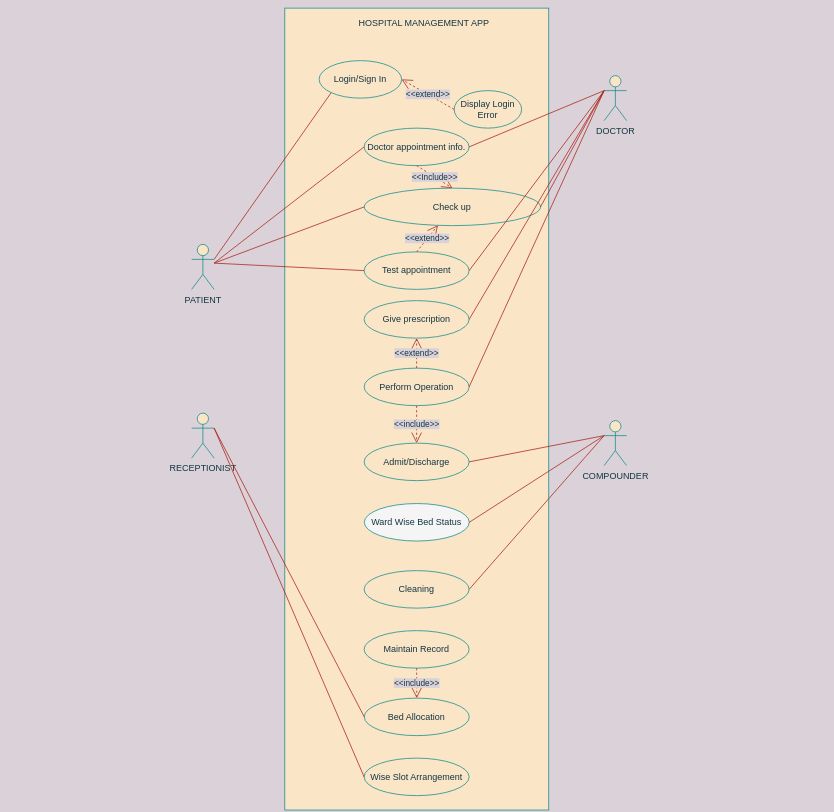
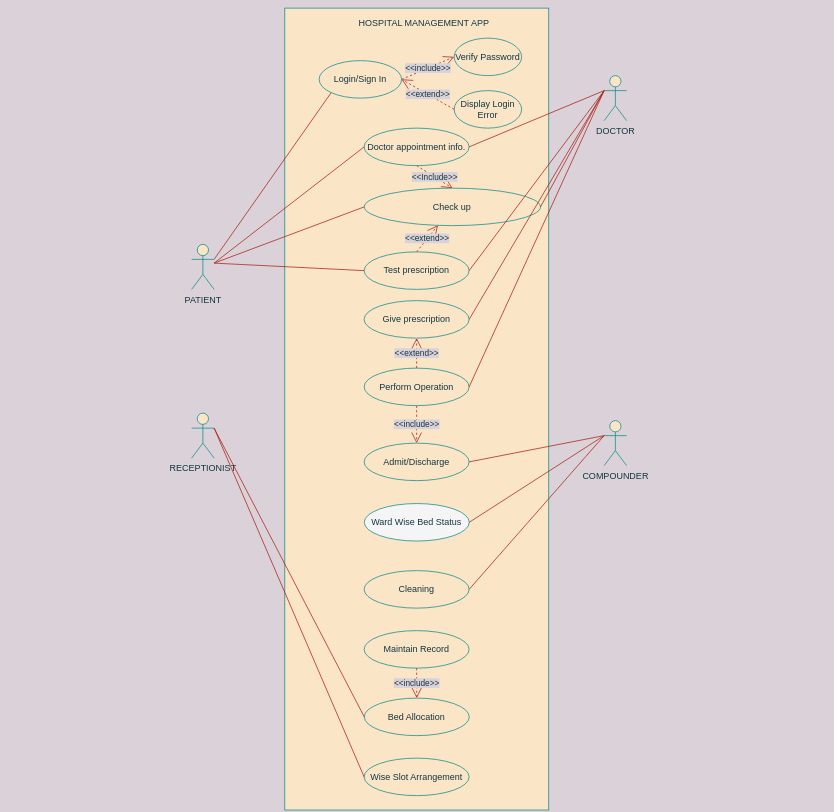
node "Verify Password": added
edge "Login/Sign In" -> "Verify Password": added, label "<<include>>"
node "Test appointment": label "Test appointment" -> "Test prescription"
